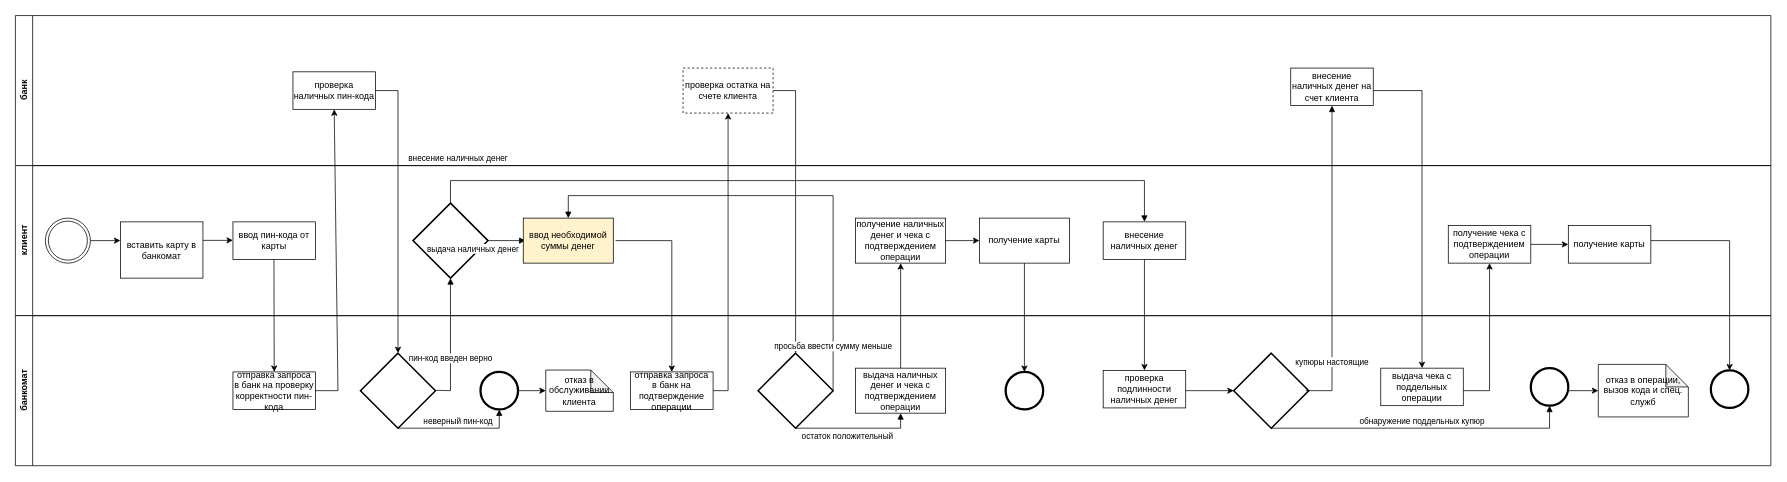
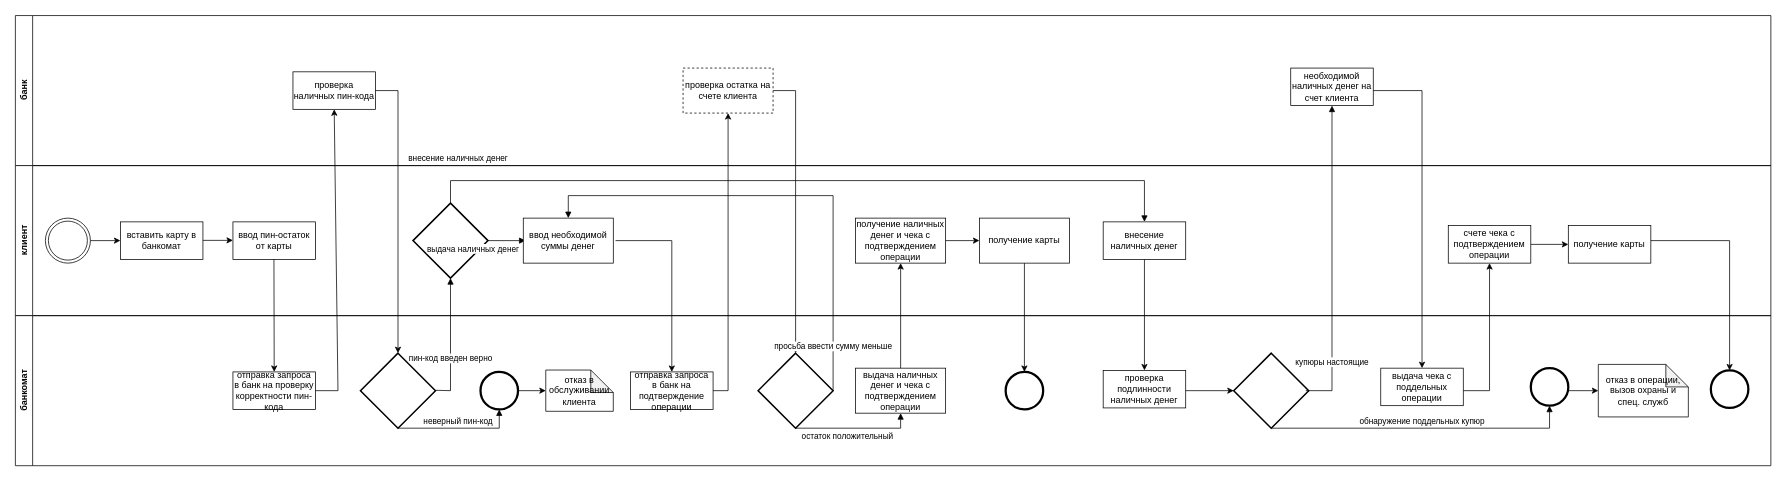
node "внесение наличных денег на счет клиента": label "внесение наличных денег на счет клиента" -> "необходимой наличных денег на счет клиента"
node "ввод пин-кода от карты": label "ввод пин-кода от карты" -> "ввод пин-остаток от карты"
node "ввод необходимой суммы денег": fillcolor #fff2cc -> #ffffff
node "получение чека с подтверждением операции": label "получение чека с подтверждением операции" -> "счете чека с подтверждением операции"
node "вставить карту в банкомат": size 83x56 -> 83x38
node "отказ в операции, вызов кода и спец. служб": label "отказ в операции, вызов кода и спец. служб" -> "отказ в операции, вызов охраны и спец. служб"
